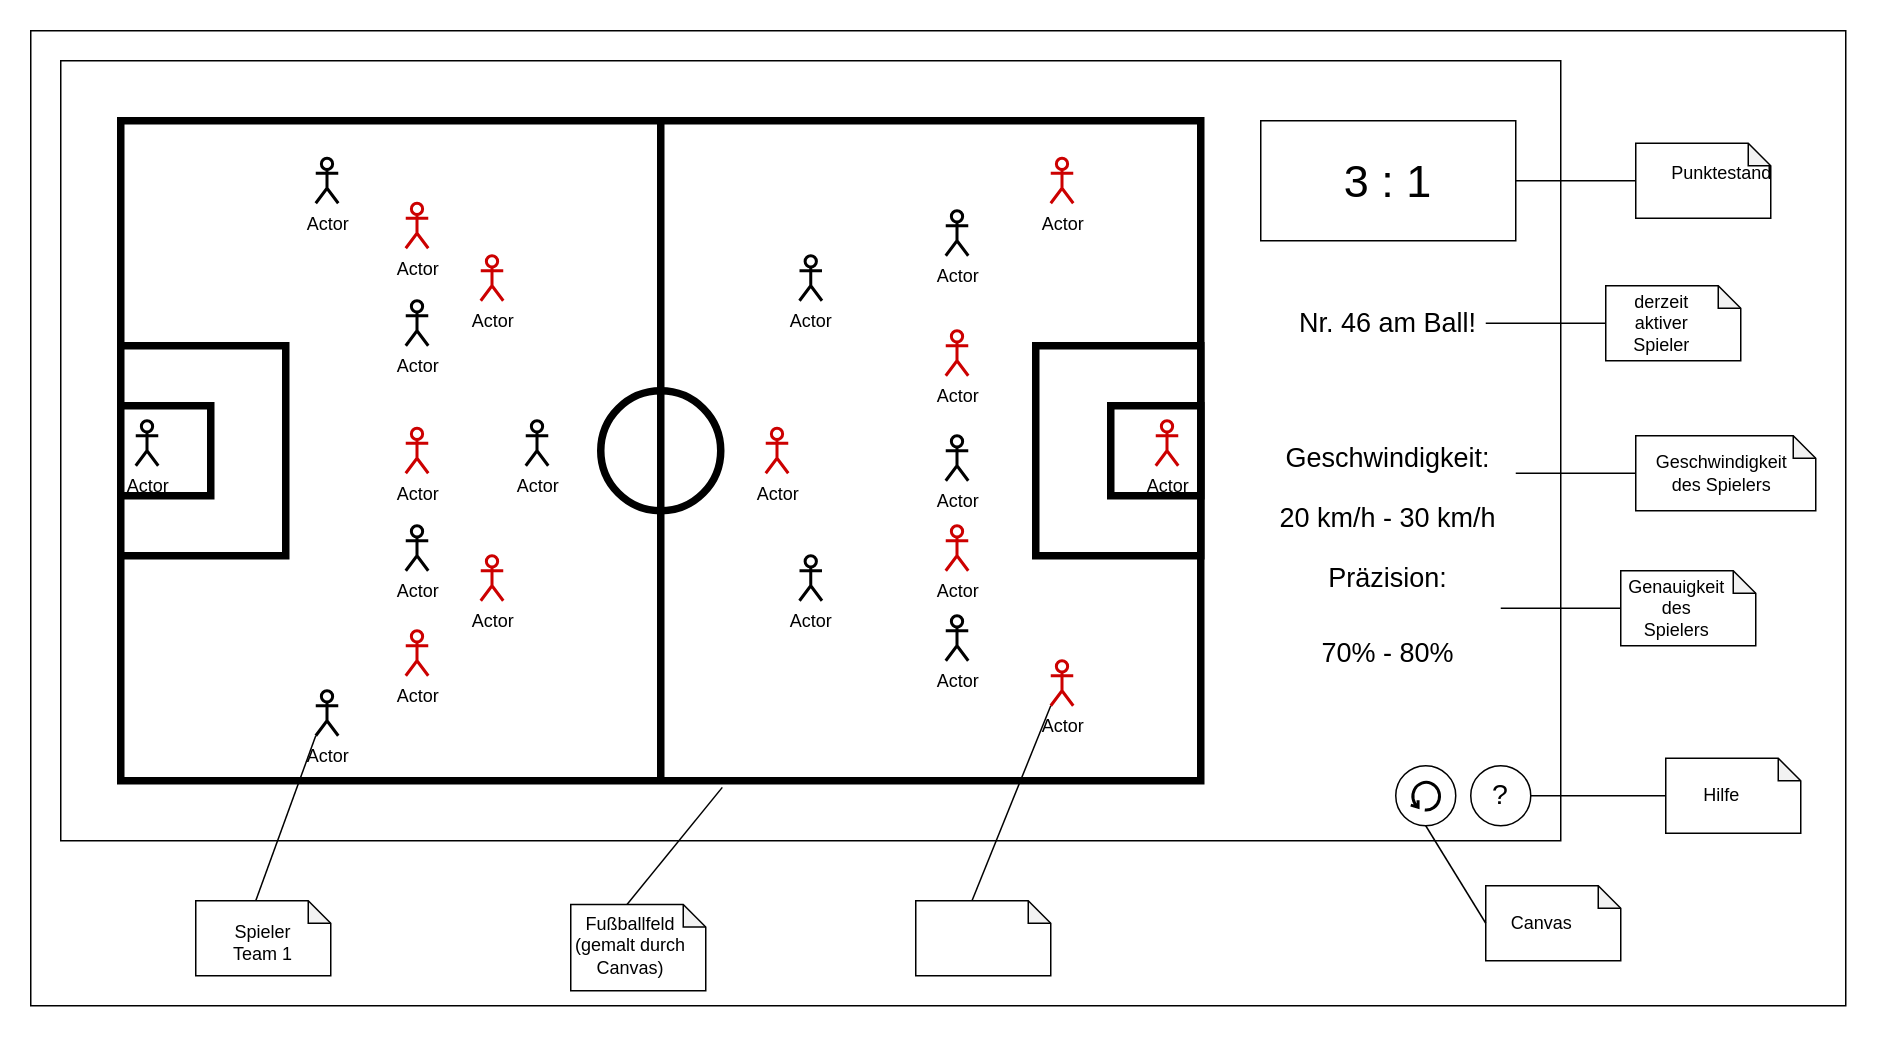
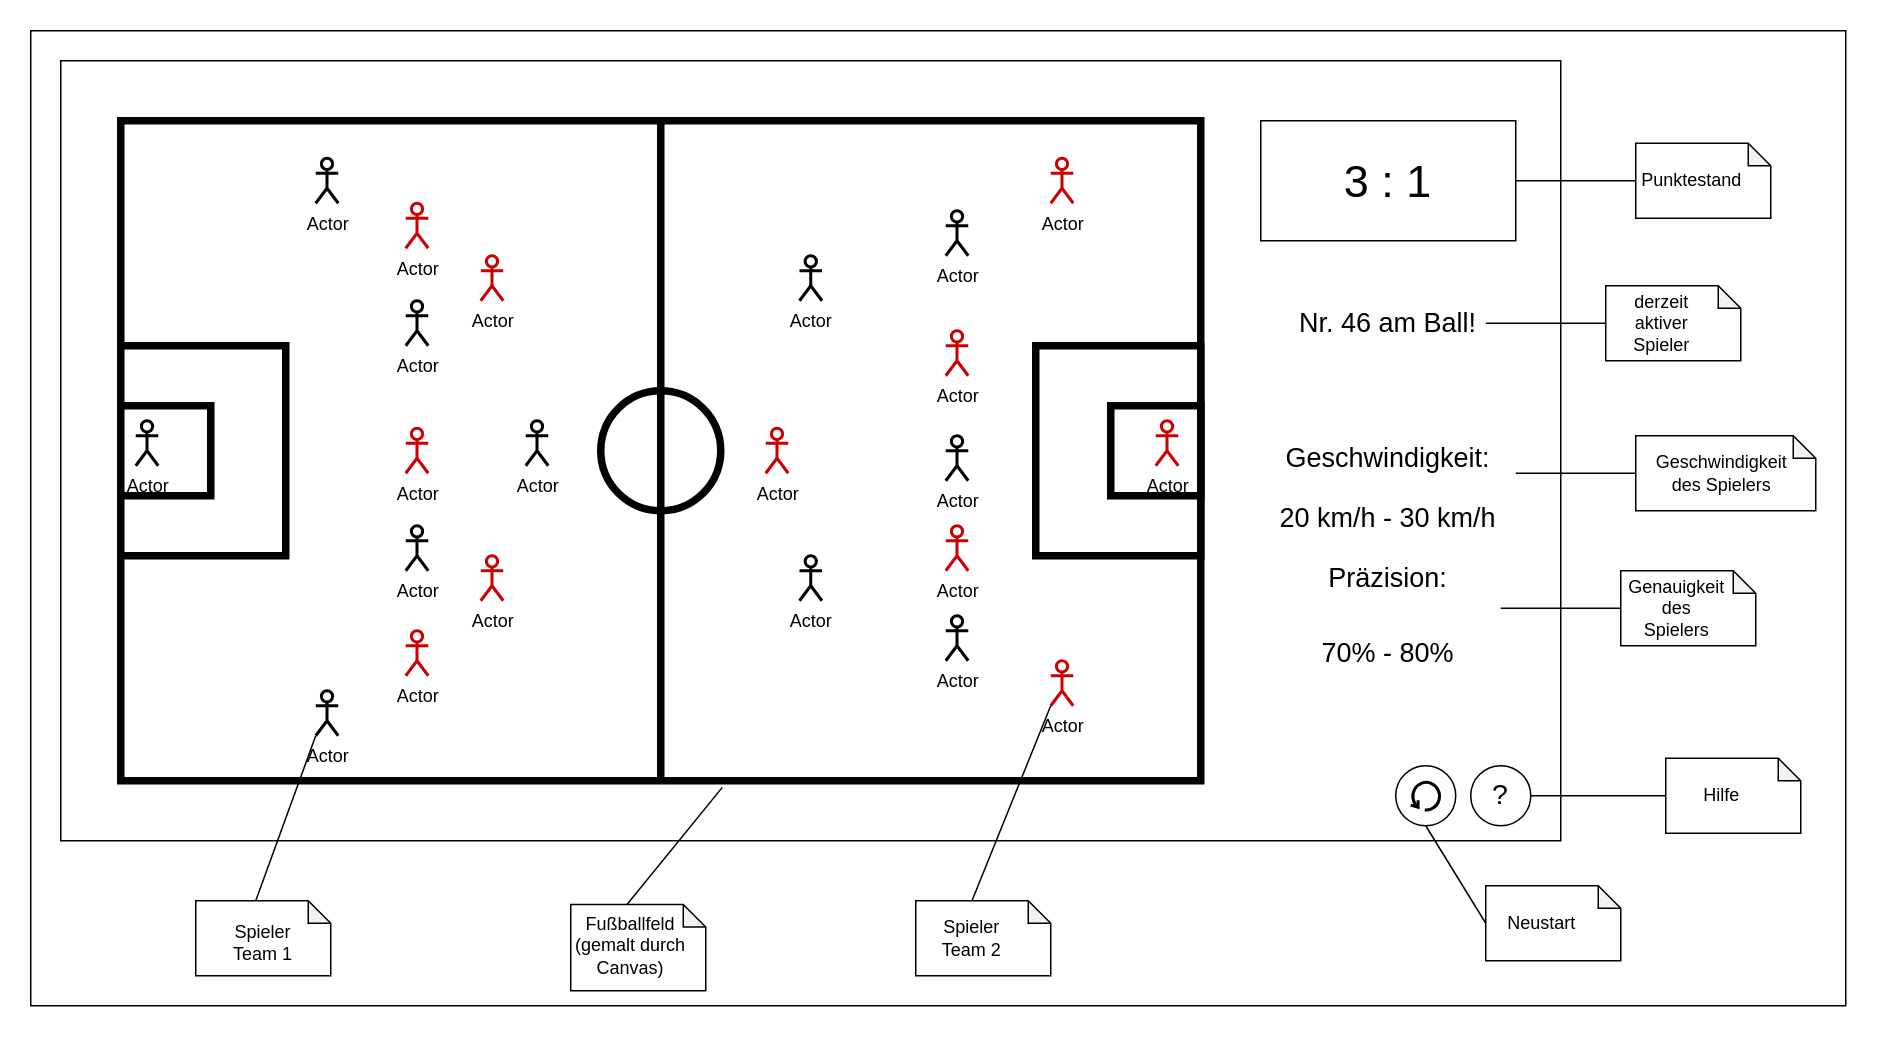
node "Punktestand": moved (1722, 173) -> (1692, 181)
node "Canvas": label "Canvas" -> "Neustart"
node "Spieler Team 2": added
